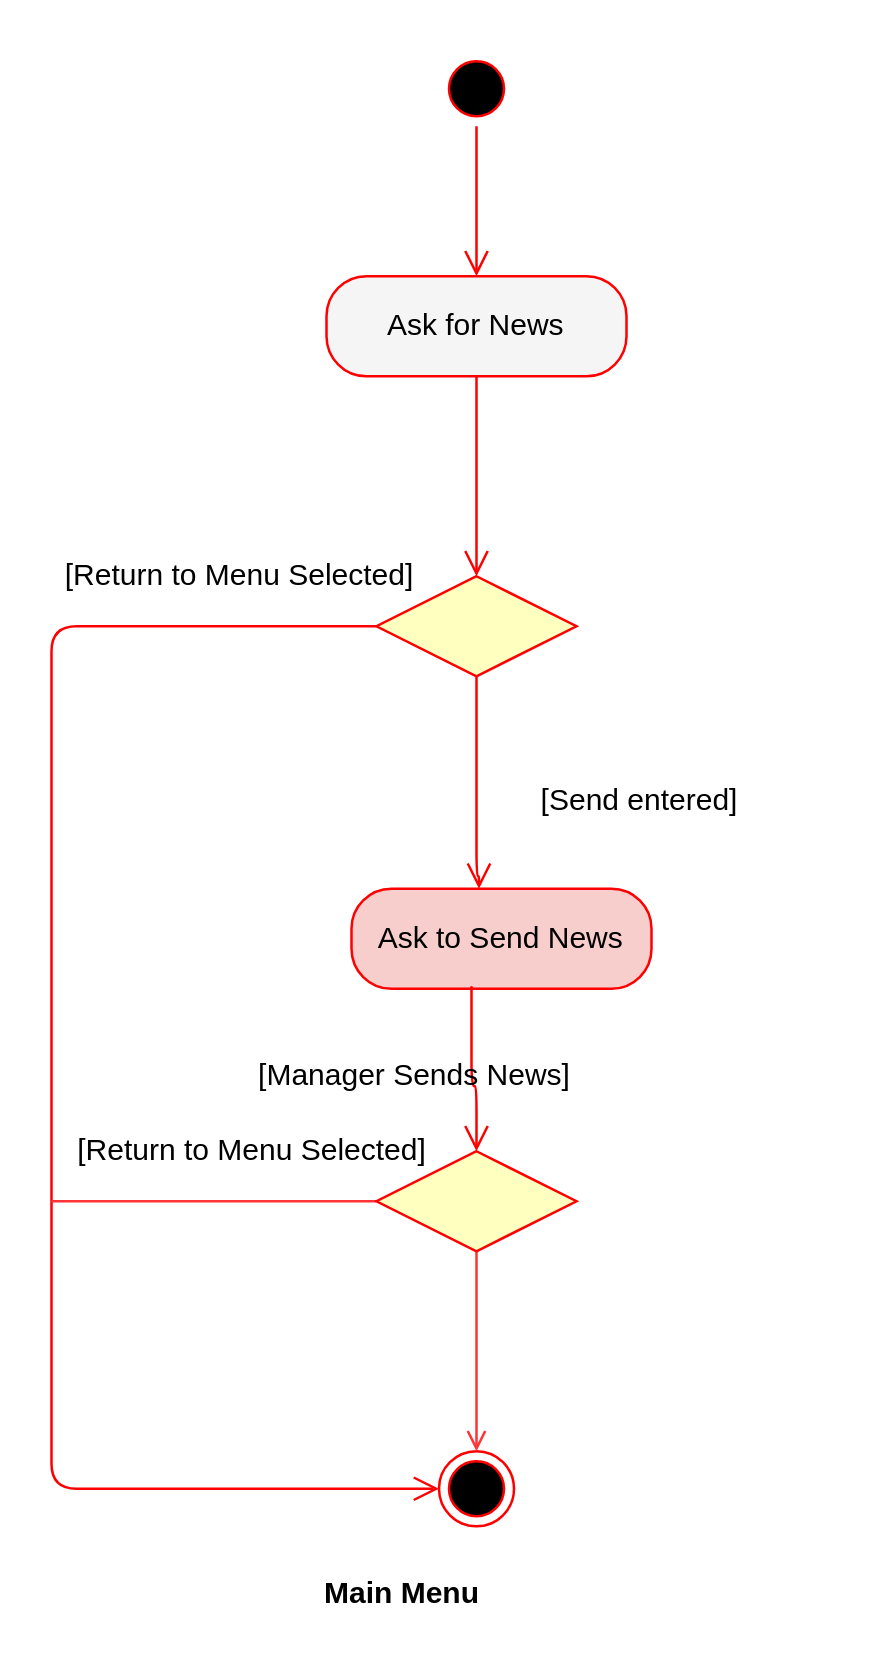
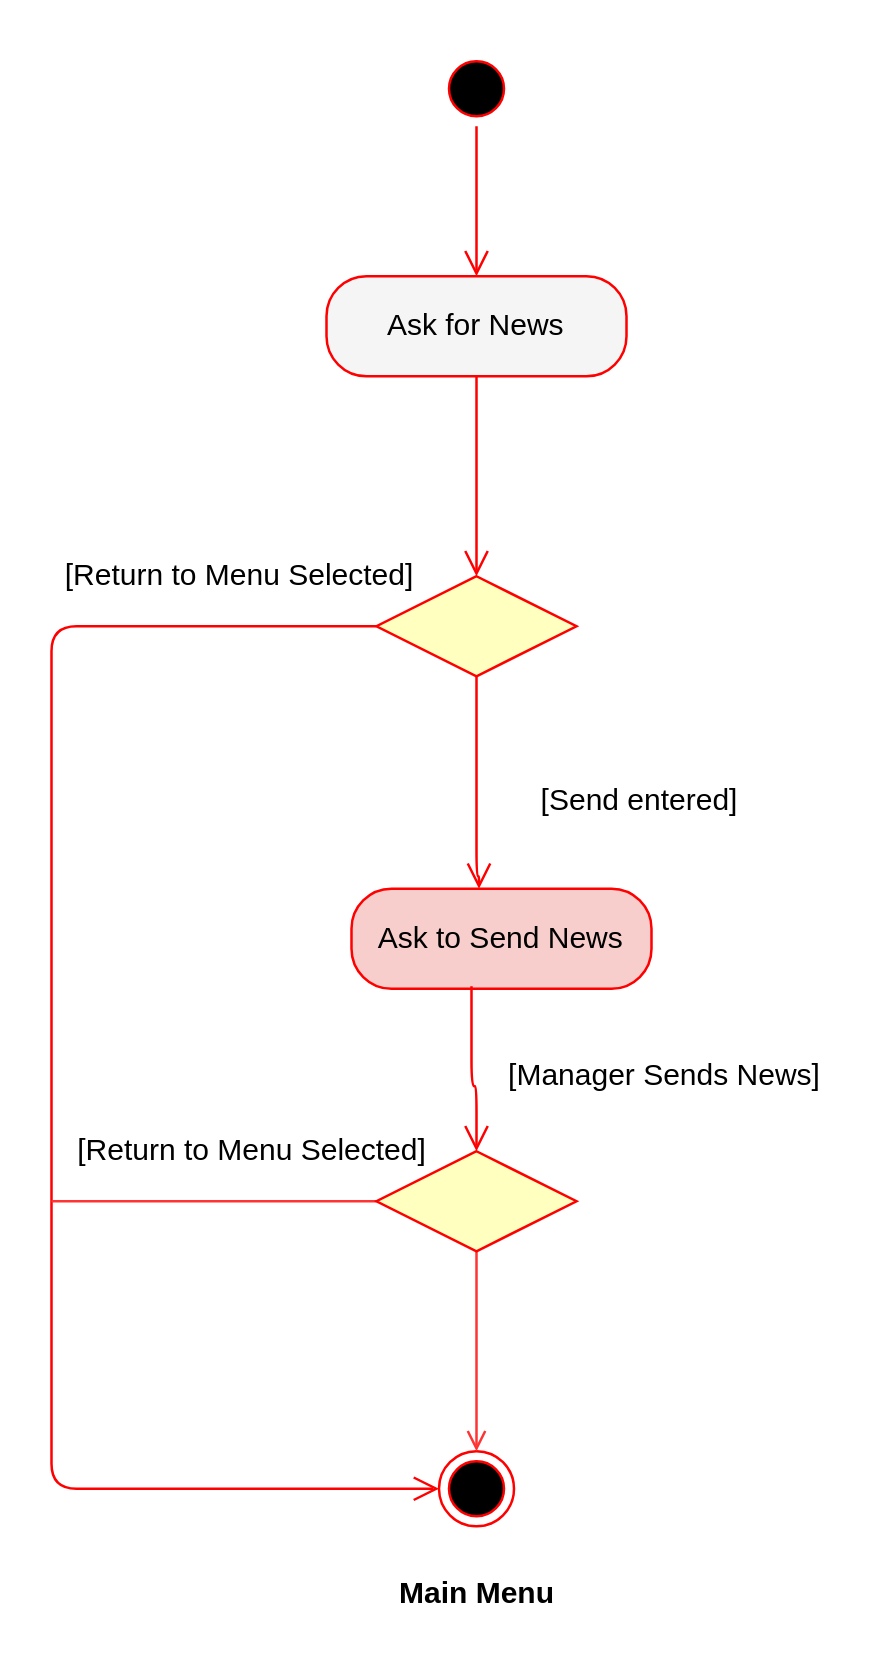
node "[Manager Sends News]": moved (414, 1076) -> (664, 1076)
node "Main Menu": moved (401, 1595) -> (476, 1595)
